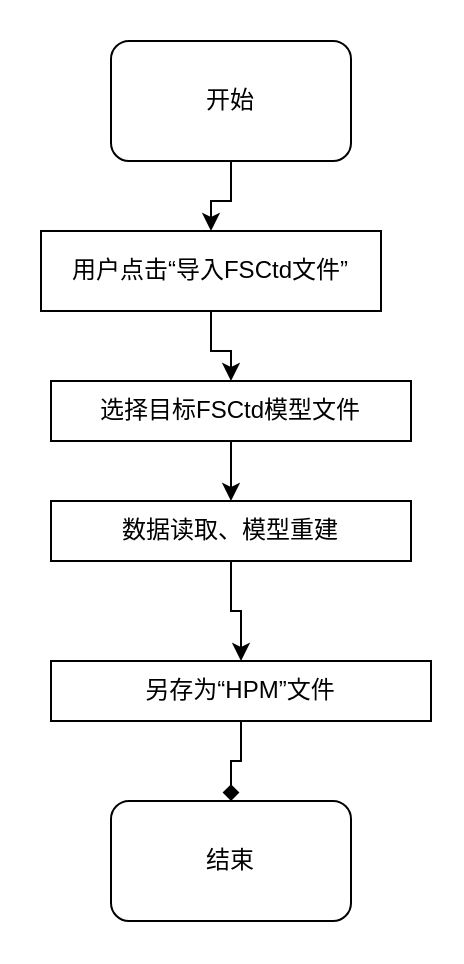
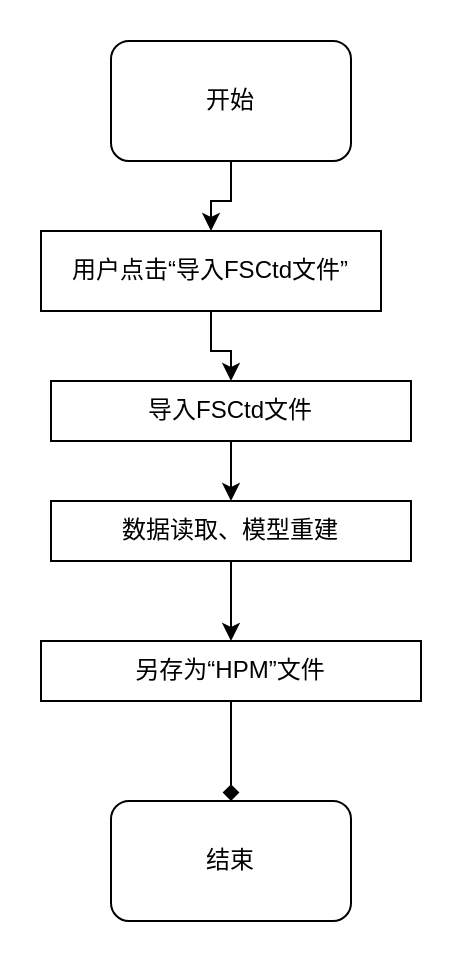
node "选择目标FSCtd模型文件": label "选择目标FSCtd模型文件" -> "导入FSCtd文件"
node "另存为“HPM”文件": moved (241, 691) -> (231, 671)
